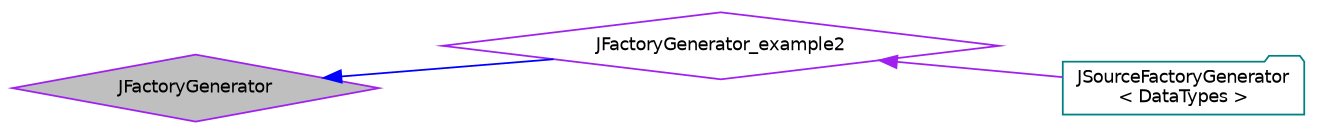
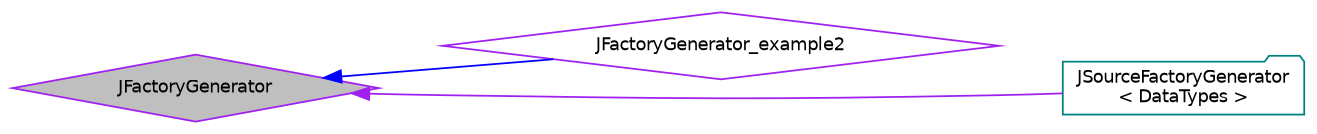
edge "JSourceFactoryGenerator < DataTypes >" -> "JFactoryGenerator_example2": now "JSourceFactoryGenerator < DataTypes >" -> "JFactoryGenerator"
